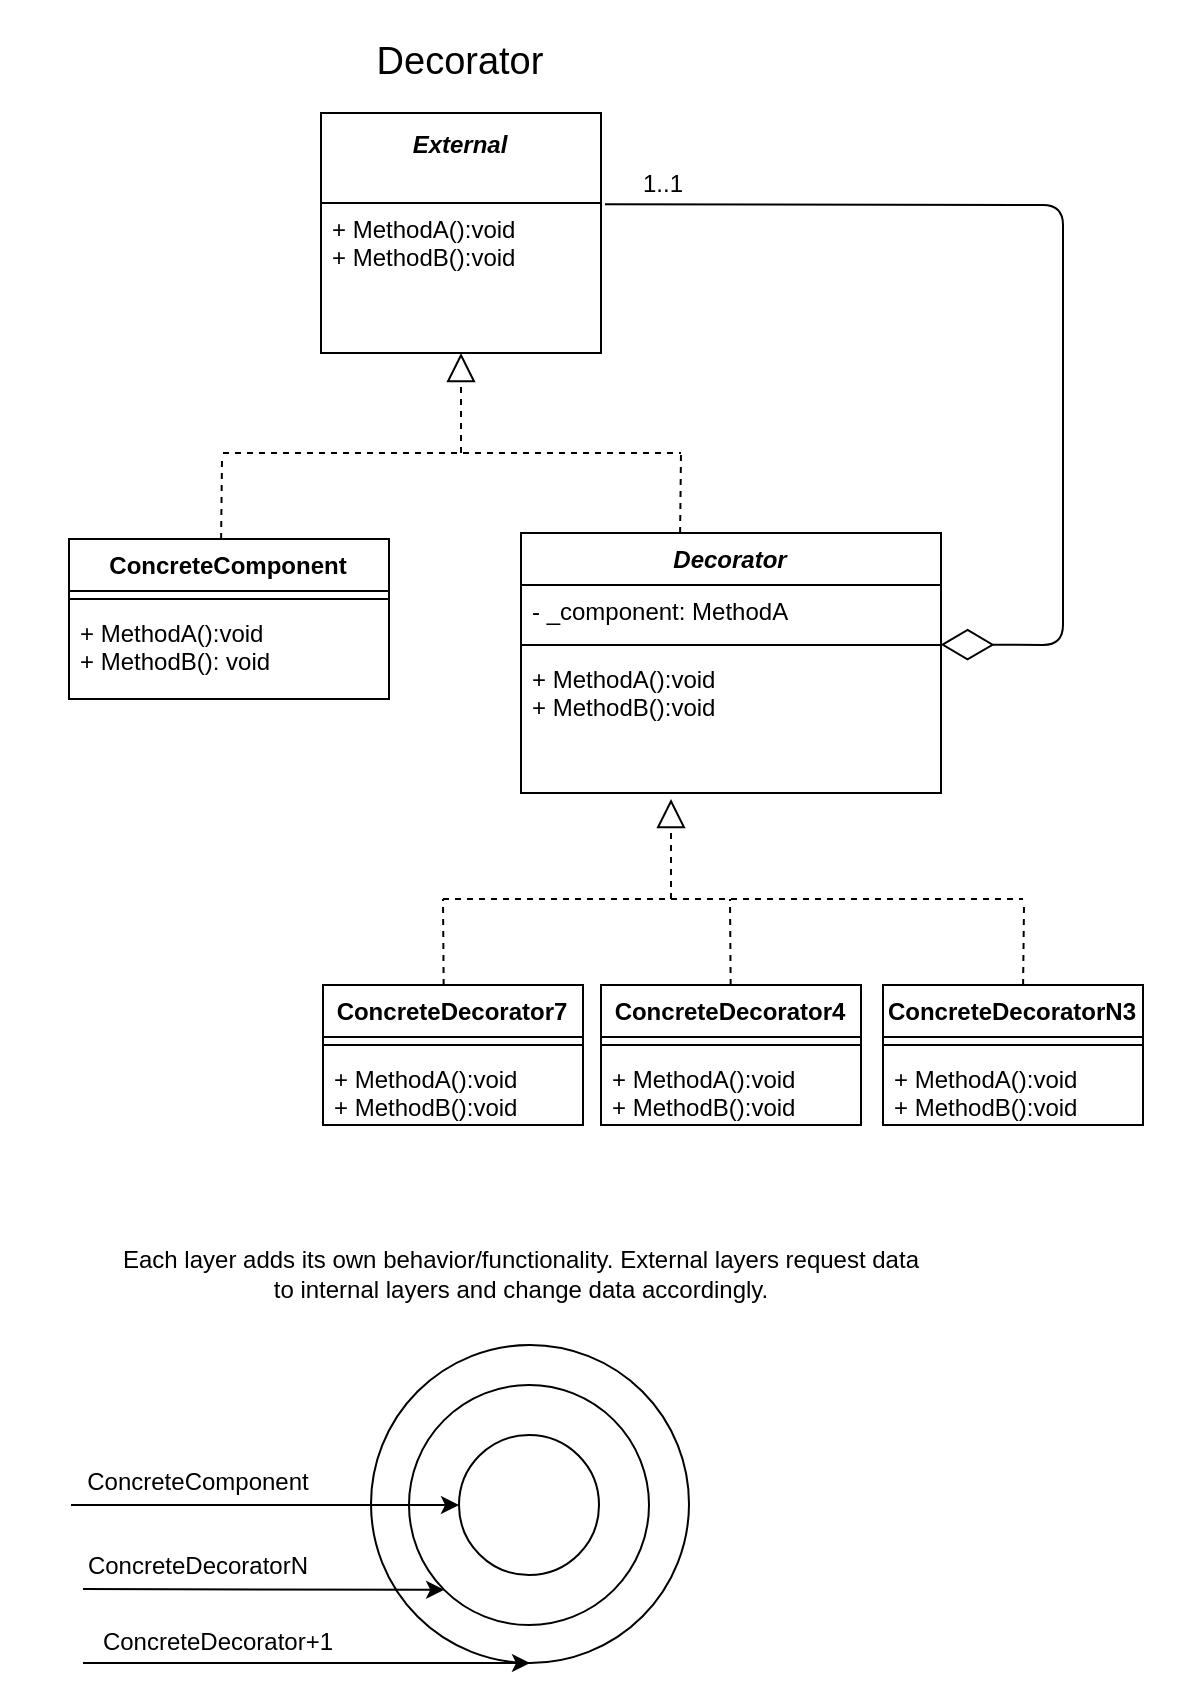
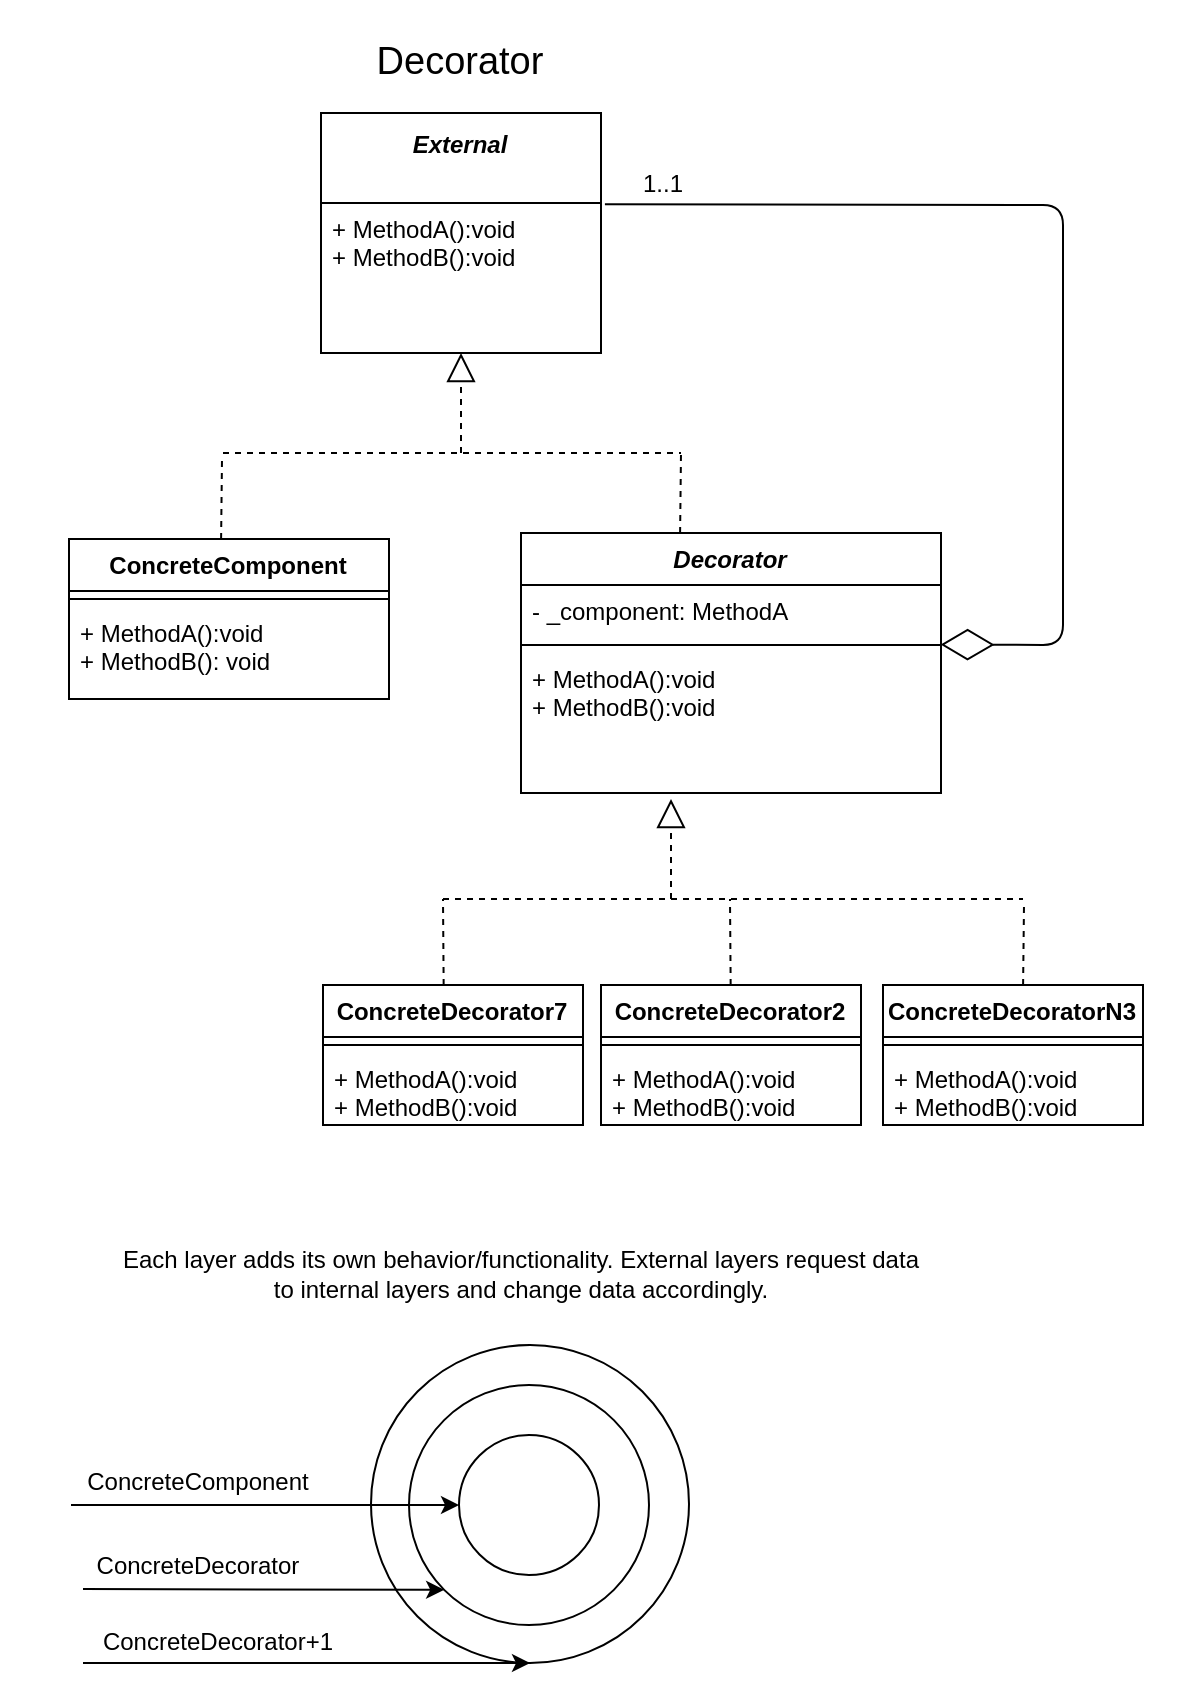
node "ConcreteDecorator4": label "ConcreteDecorator4" -> "ConcreteDecorator2"
node "ConcreteDecoratorN": label "ConcreteDecoratorN" -> "ConcreteDecorator"
